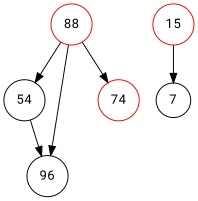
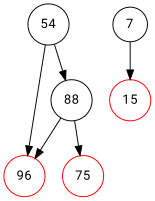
node "88": color red -> black
edge "88" -> "54": reversed
edge "15" -> "7": reversed
node "74": label "74" -> "75"
node "96": color black -> red
